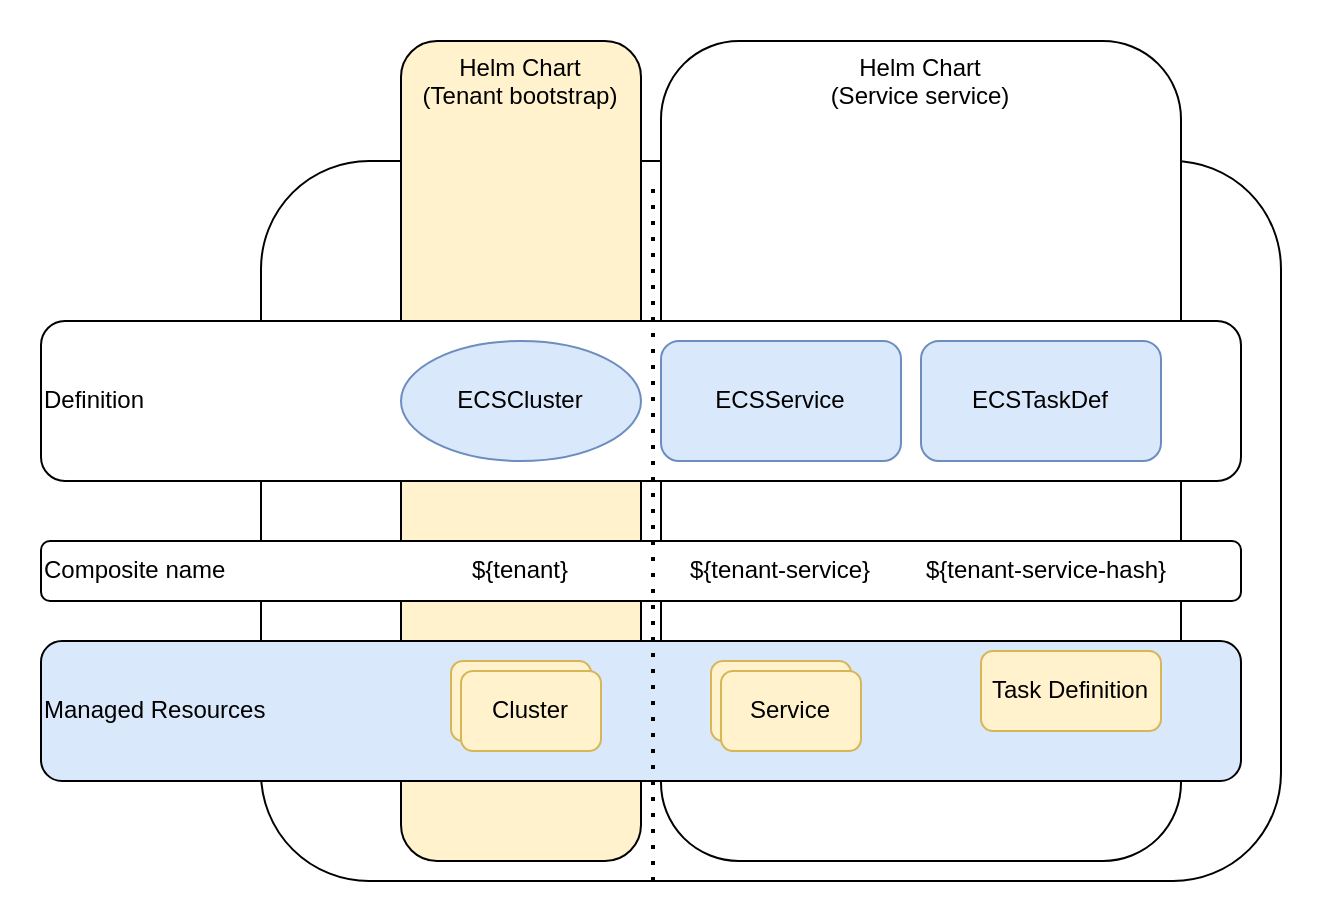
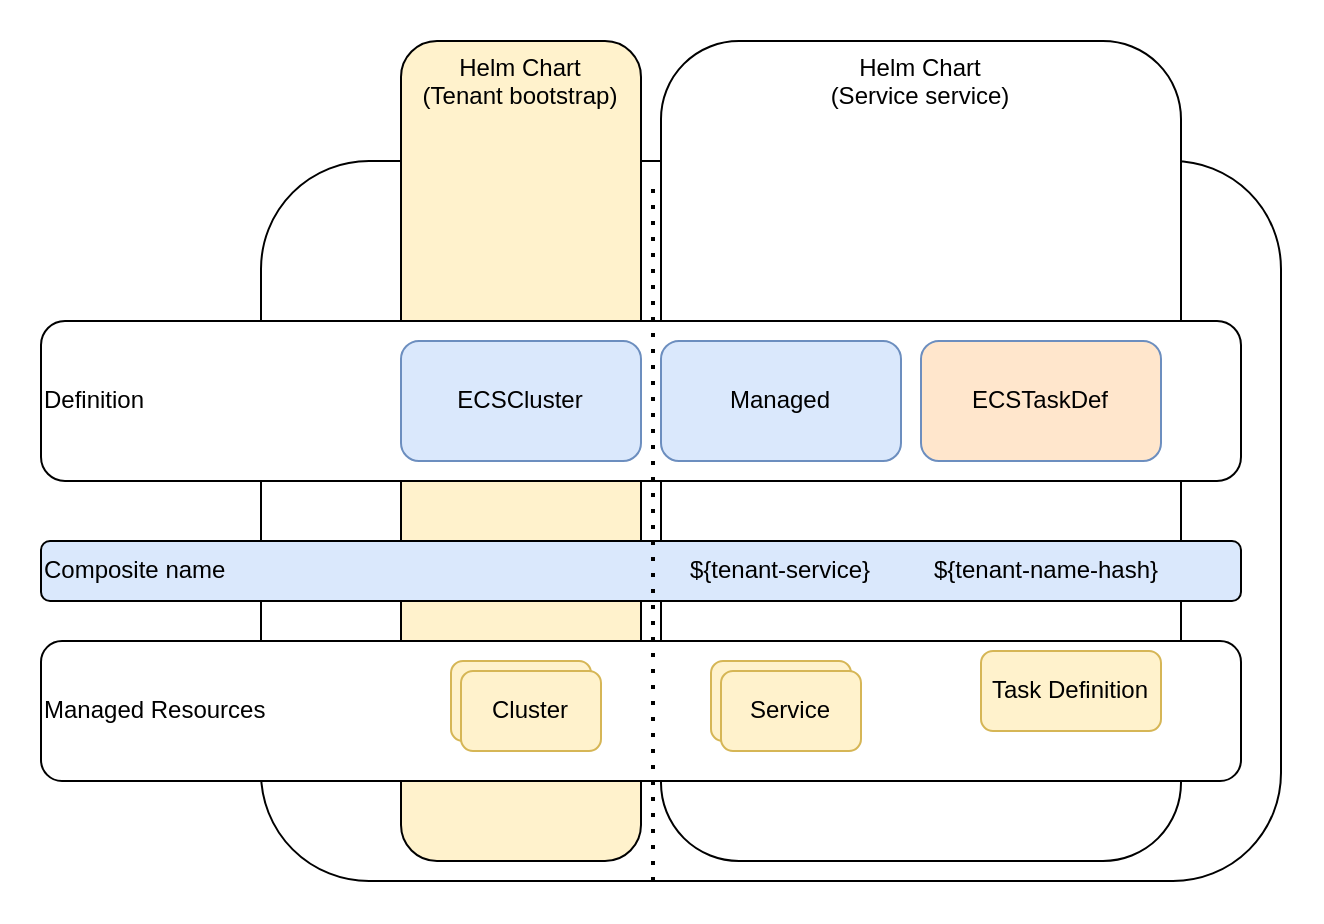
node "ECSCluster": shape ellipse -> rounded rectangle
node "ECSService": label "ECSService" -> "Managed"
node "ECSTaskDef": fillcolor #dae8fc -> #ffe6cc
node "${tenant}": removed
node "Composite name": fillcolor #ffffff -> #dae8fc
node "${tenant-service-hash}": label "${tenant-service-hash}" -> "${tenant-name-hash}"
node "Managed Resources": fillcolor #dae8fc -> #ffffff
